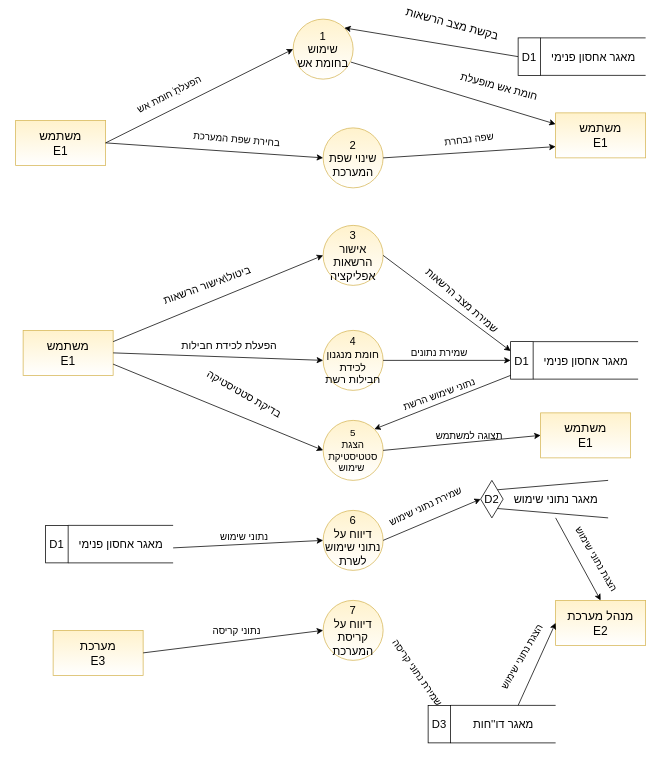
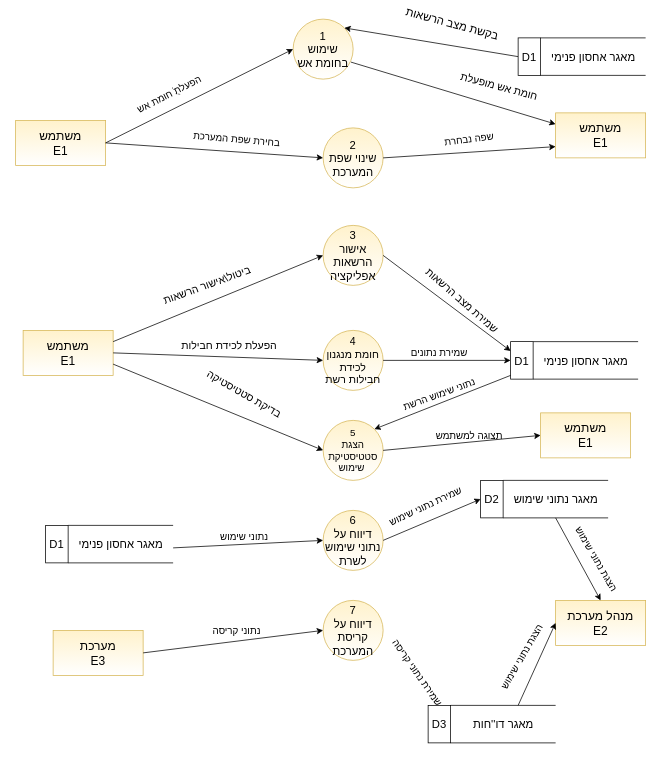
node "D2": shape diamond -> rectangle
